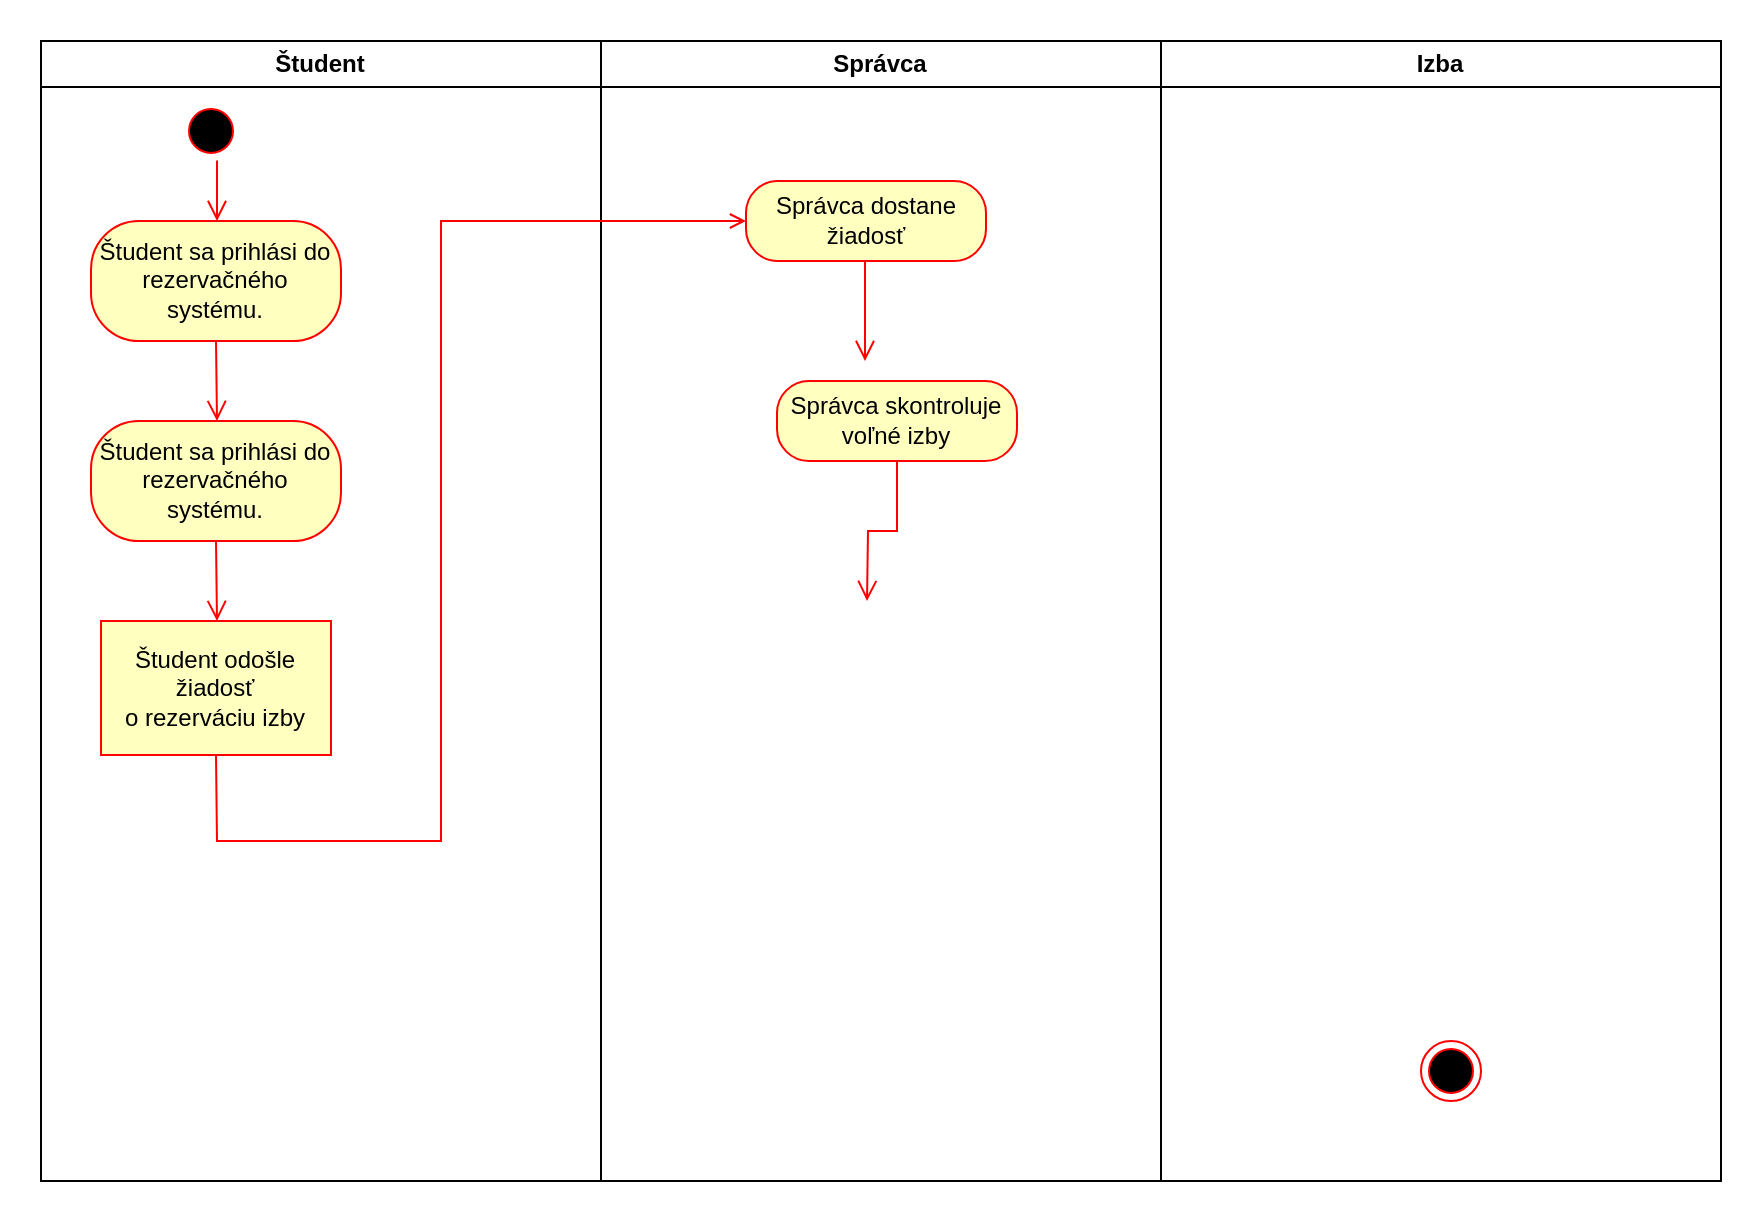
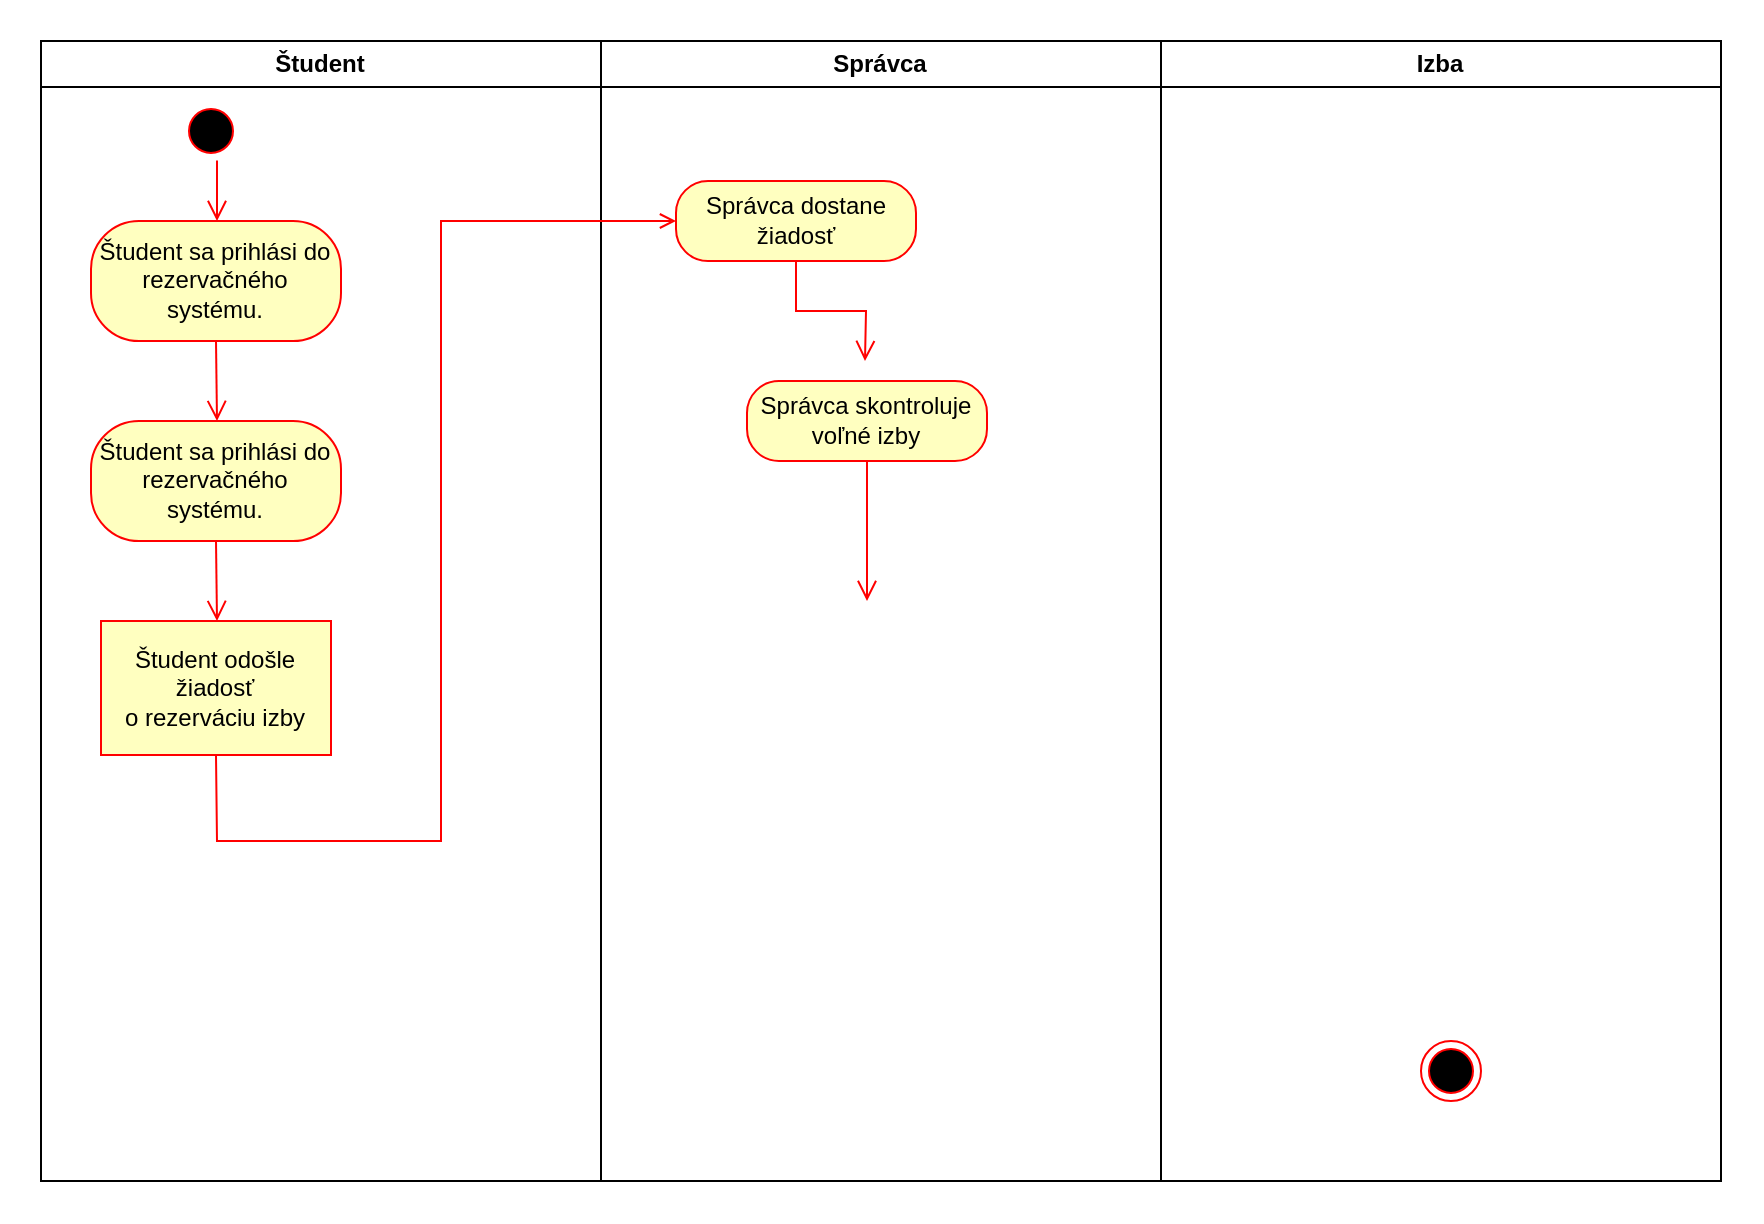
node "Správca dostane žiadosť": moved (866, 221) -> (796, 221)
node "Správca skontroluje voľné izby": moved (897, 421) -> (867, 421)
